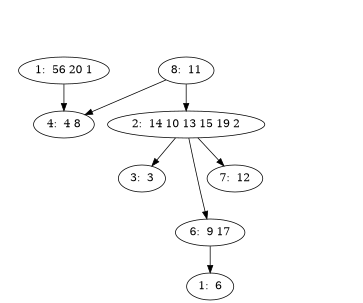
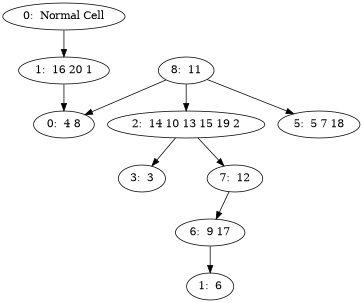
node "0:  Normal Cell": added
node "1:  56 20 1": label "1:  56 20 1" -> "1:  16 20 1"
node "4:  4 8": label "4:  4 8" -> "0:  4 8"
node "5:  5 7 18": added
edge "2:  14 10 13 15 19 2" -> "6:  9 17": now "7:  12" -> "6:  9 17"
